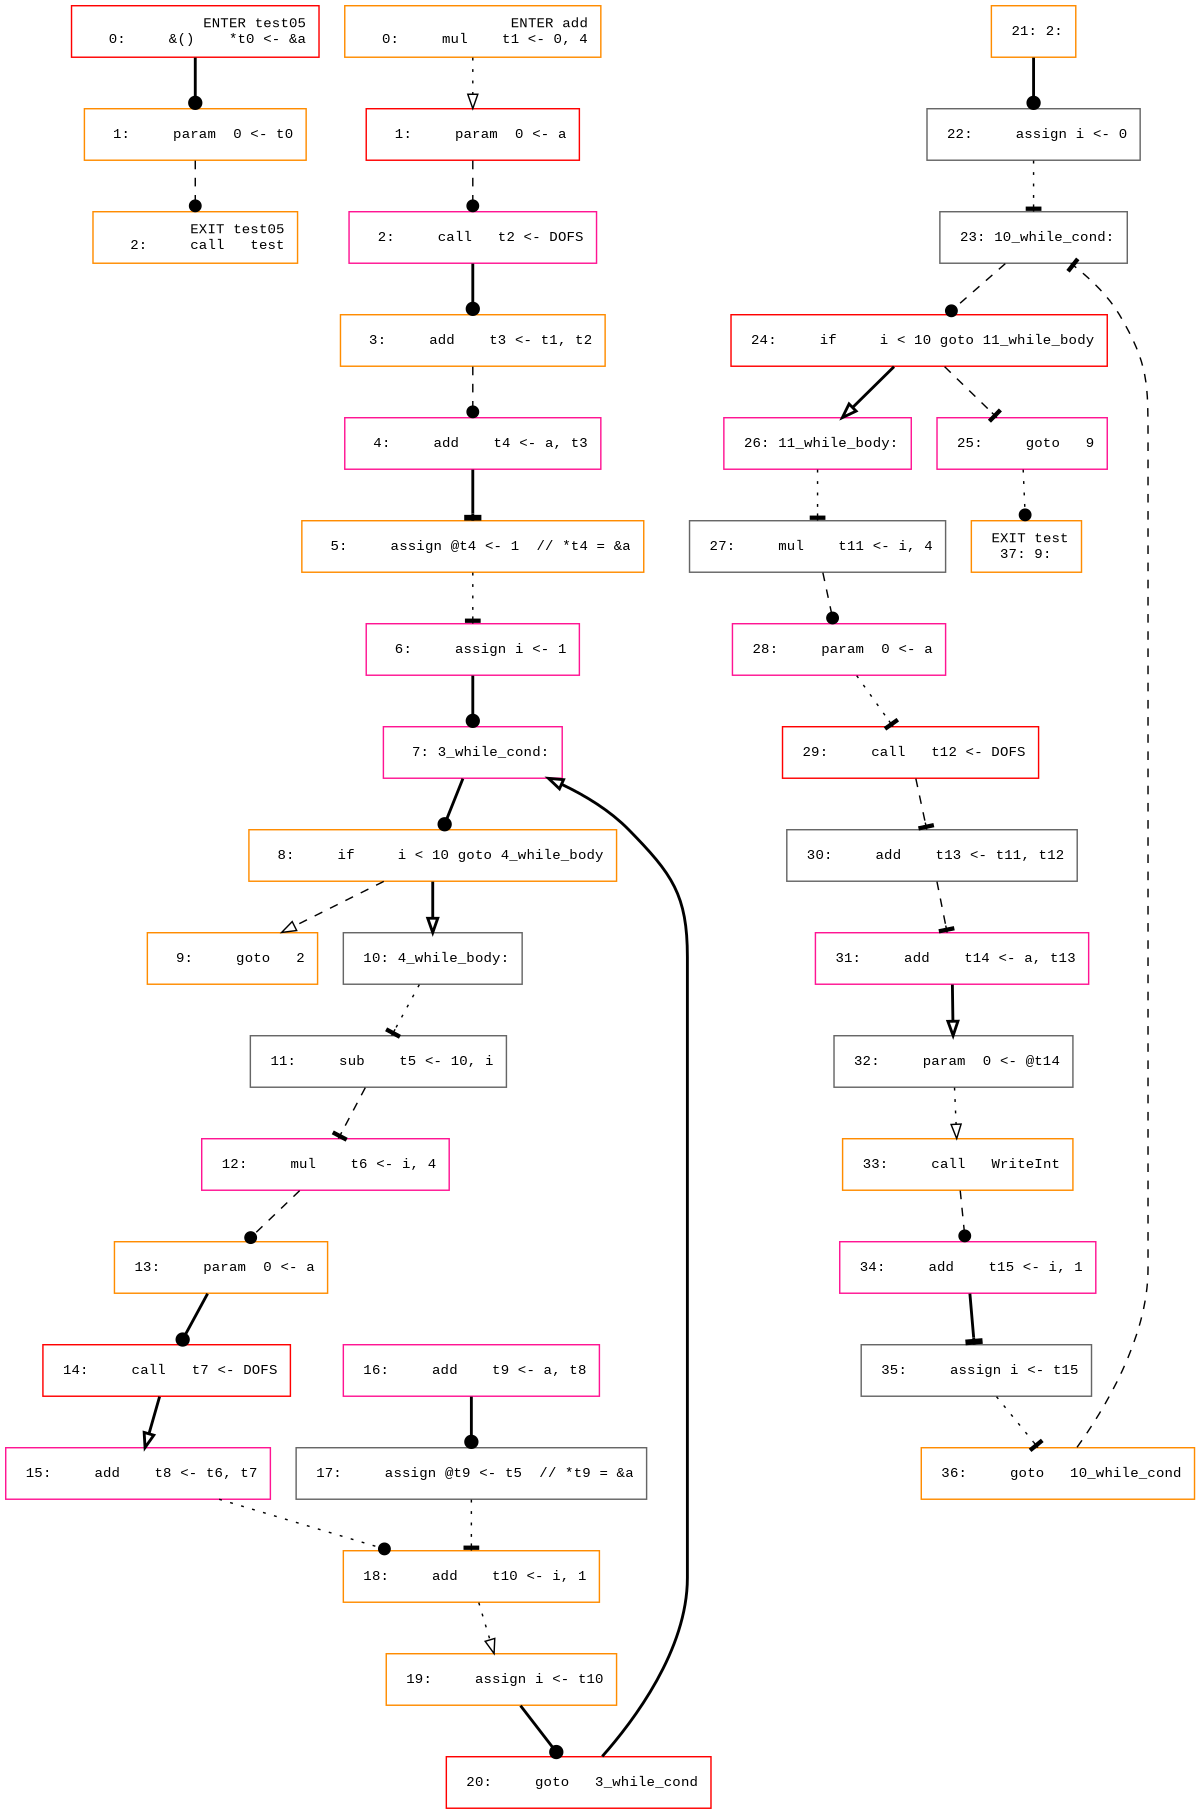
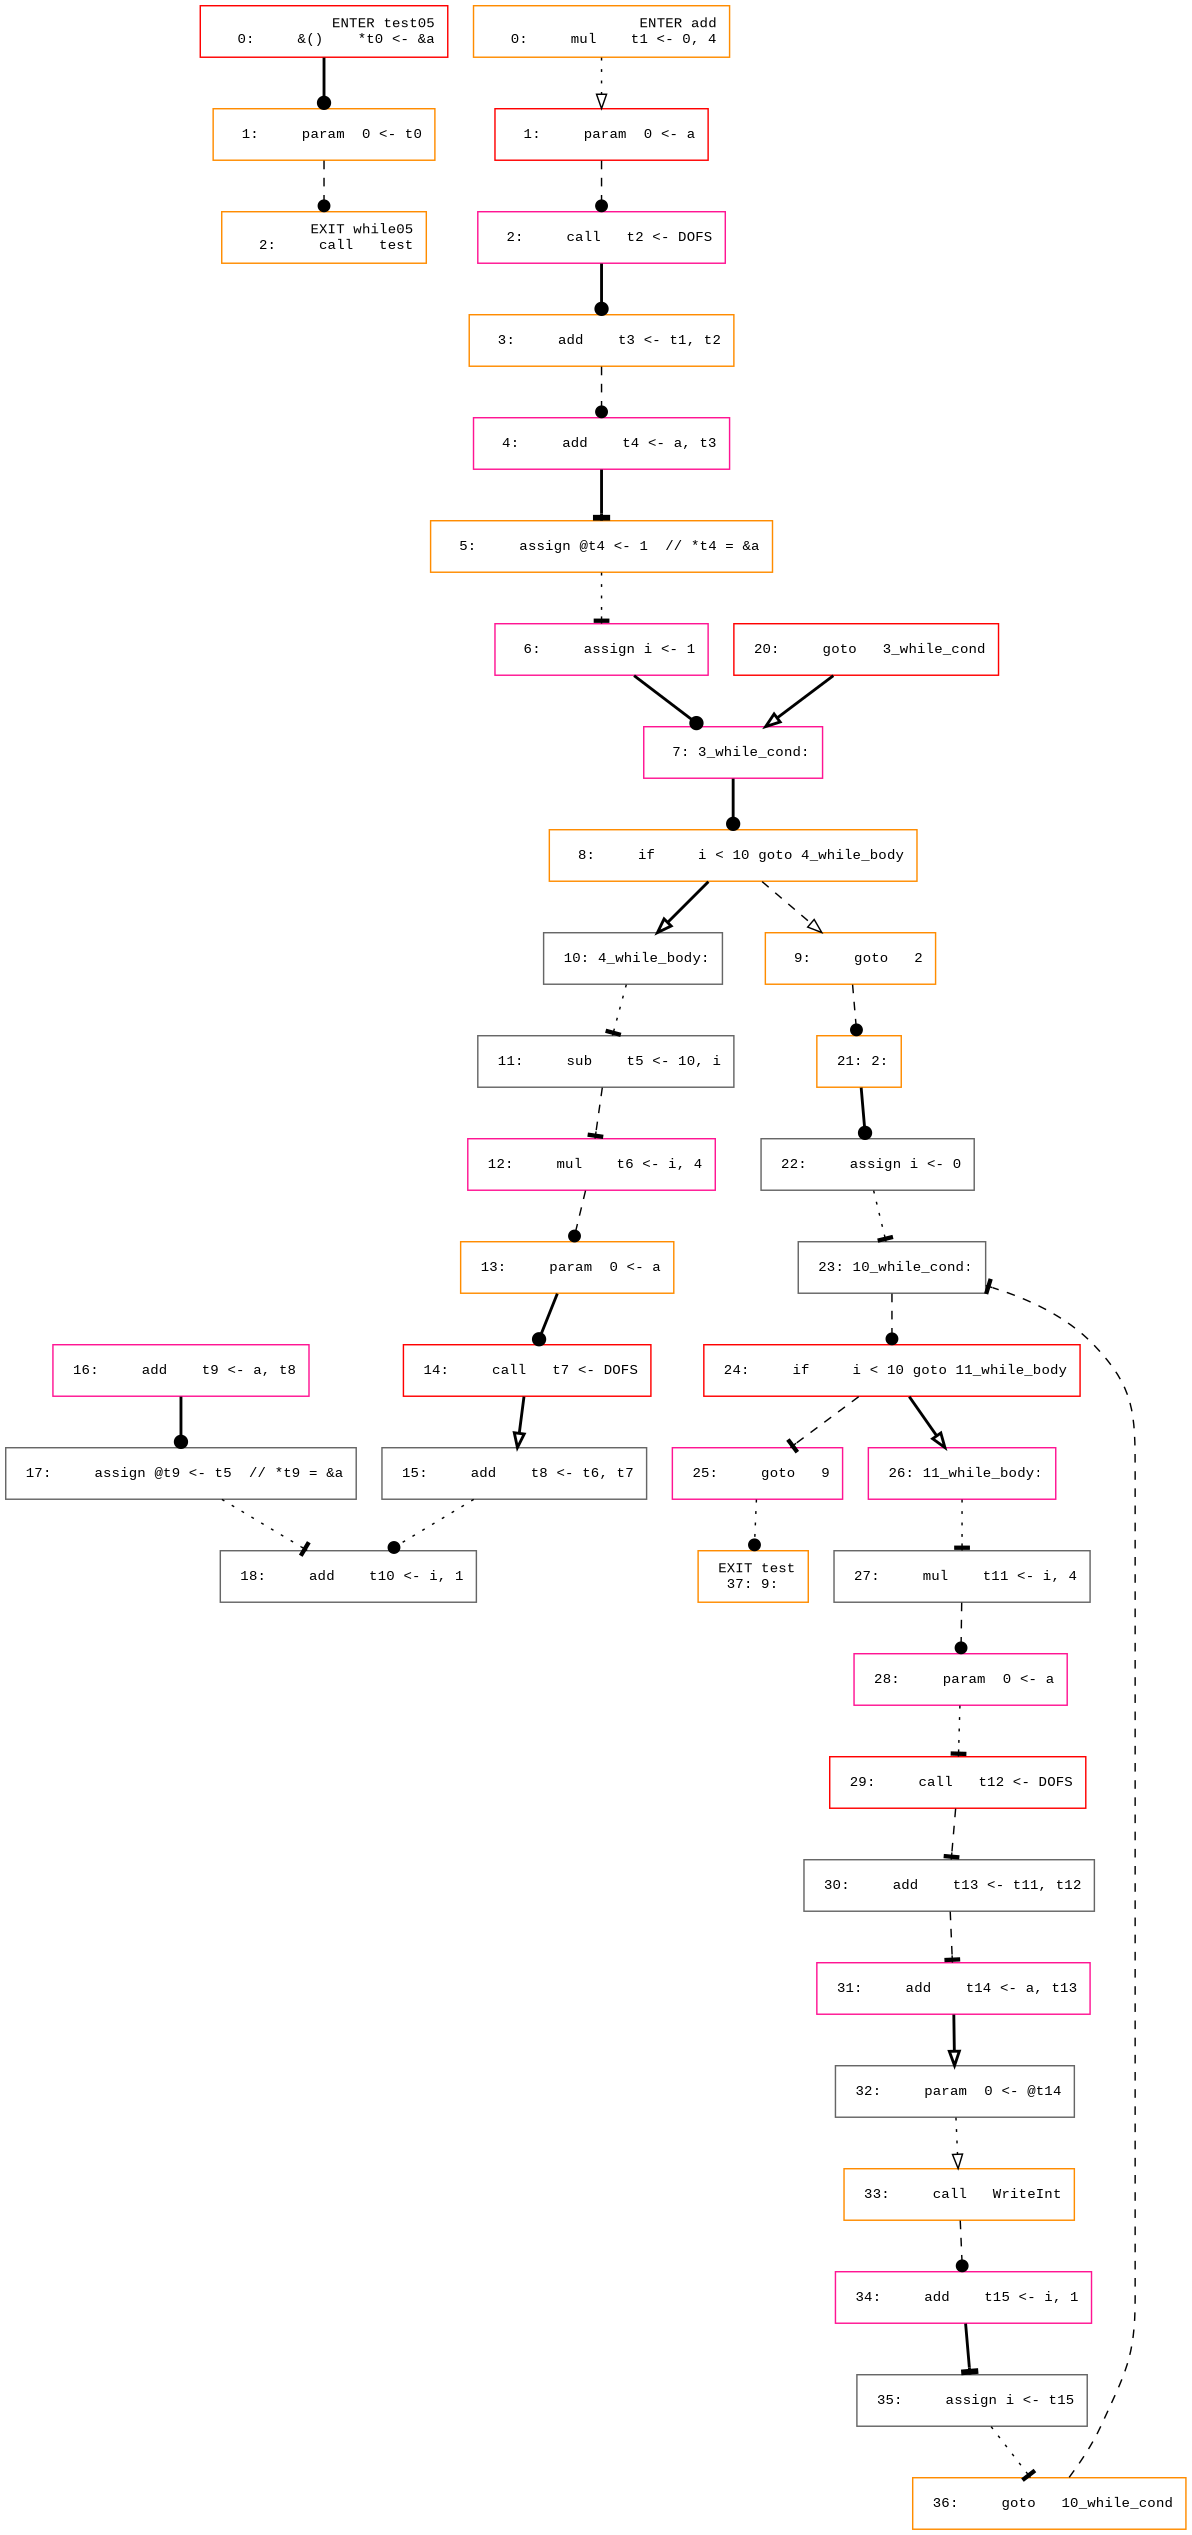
node "EXIT test05 2:     call   test": label "EXIT test05 2:     call   test" -> "EXIT while05 2:     call   test"
edge "9:     goto   2" -> "21: 2:": added
node "15:     add    t8 <- t6, t7": color deeppink -> gray40
node "18:     add    t10 <- i, 1": color darkorange -> gray40
node "19:     assign i <- t10": removed
